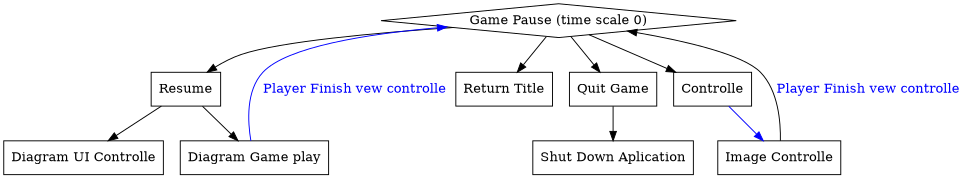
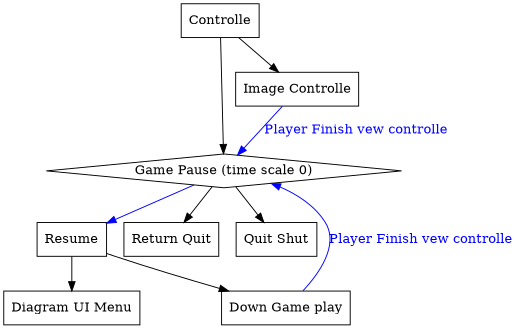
edge "Game Pause (time scale 0)" -> "Resume": color black -> blue
edge "Game Pause (time scale 0)" -> "Controlle": reversed
edge "Image Controlle" -> "Game Pause (time scale 0)": color black -> blue
node "Return Title": label "Return Title" -> "Return Quit"
node "Quit Game": label "Quit Game" -> "Quit Shut"
edge "Controlle" -> "Image Controlle": color blue -> black
node "Diagram UI Controlle": label "Diagram UI Controlle" -> "Diagram UI Menu"
node "Diagram Game play": label "Diagram Game play" -> "Down Game play"
node "Shut Down Aplication": removed
